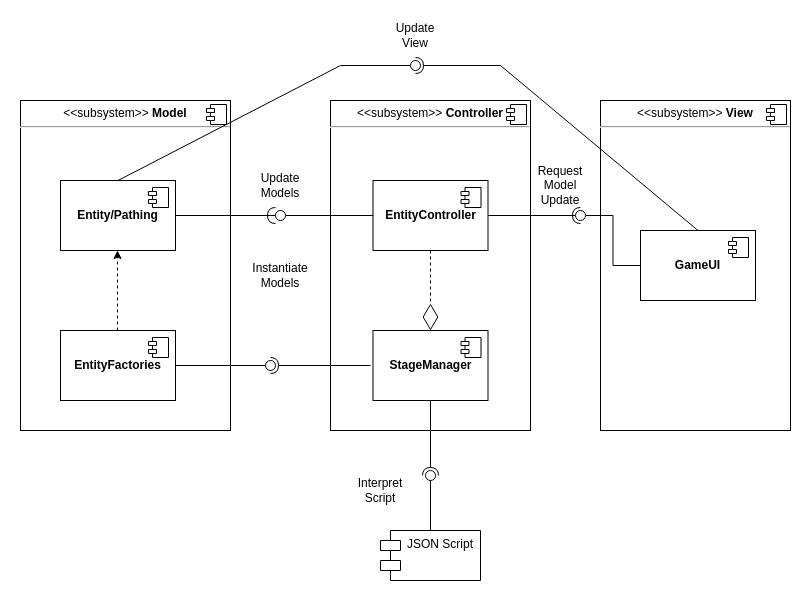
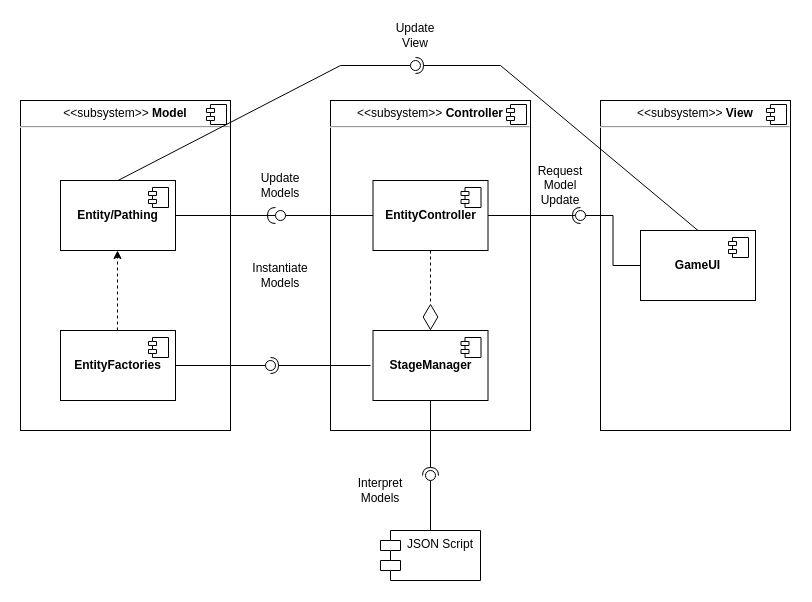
node "Interpret Script": label "Interpret Script" -> "Interpret Models"
